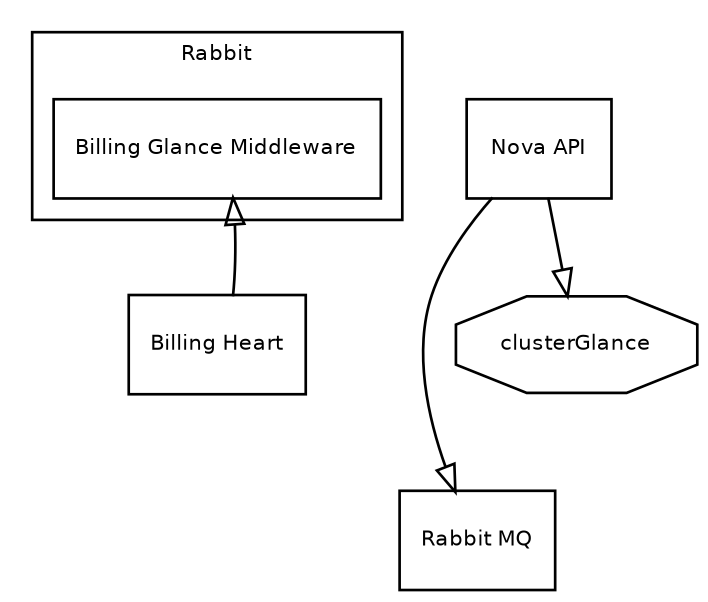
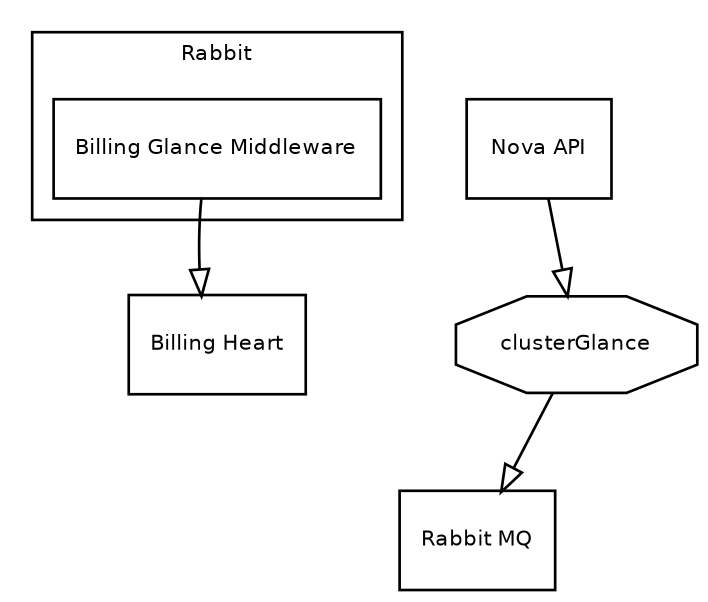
edge "Billing Heart" -> "Billing Glance Middleware": reversed
edge "Nova API" -> "Rabbit MQ": now "clusterGlance" -> "Rabbit MQ"
